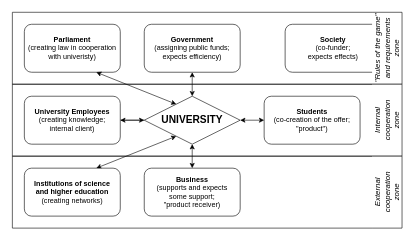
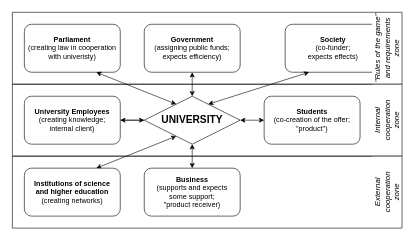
edge "Society (co-funder; expects effects)" -- "UNIVERSITY": added
